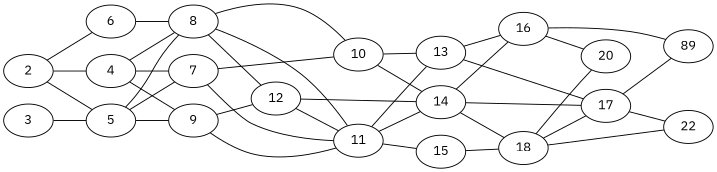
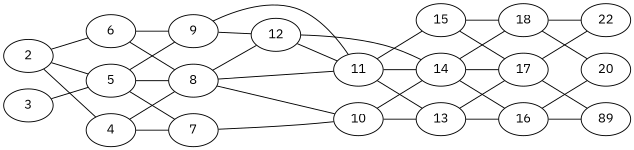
edge "4" -- "9": now "6" -- "9"
edge "17" -- "18": now "17" -- "15"
edge "7" -- "11": removed
